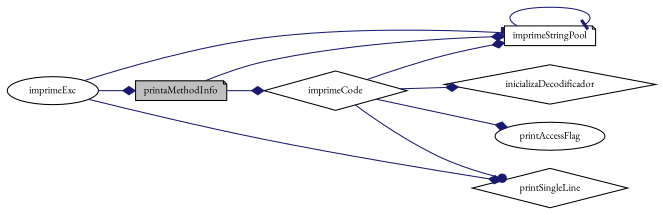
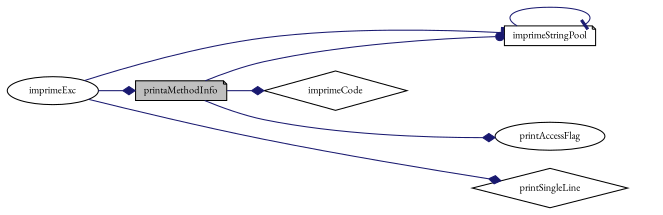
edge "printaMethodInfo" -> "imprimeStringPool": arrowhead diamond -> dot
edge "imprimeCode" -> "imprimeStringPool": removed
node "inicializaDecodificador": removed
edge "imprimeCode" -> "printAccessFlag": now "printaMethodInfo" -> "printAccessFlag"
edge "imprimeCode" -> "printSingleLine": removed
